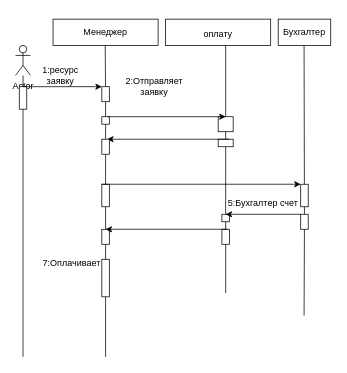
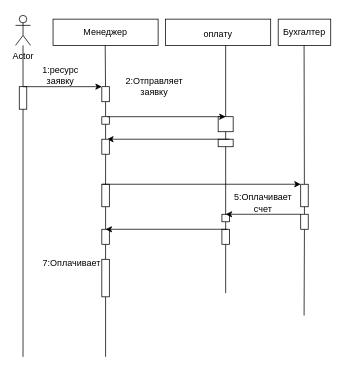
node "Actor": moved (23, 60) -> (23, 30)
node "5:Бухгалтер счет": label "5:Бухгалтер счет" -> "5:Оплачивает счет"
